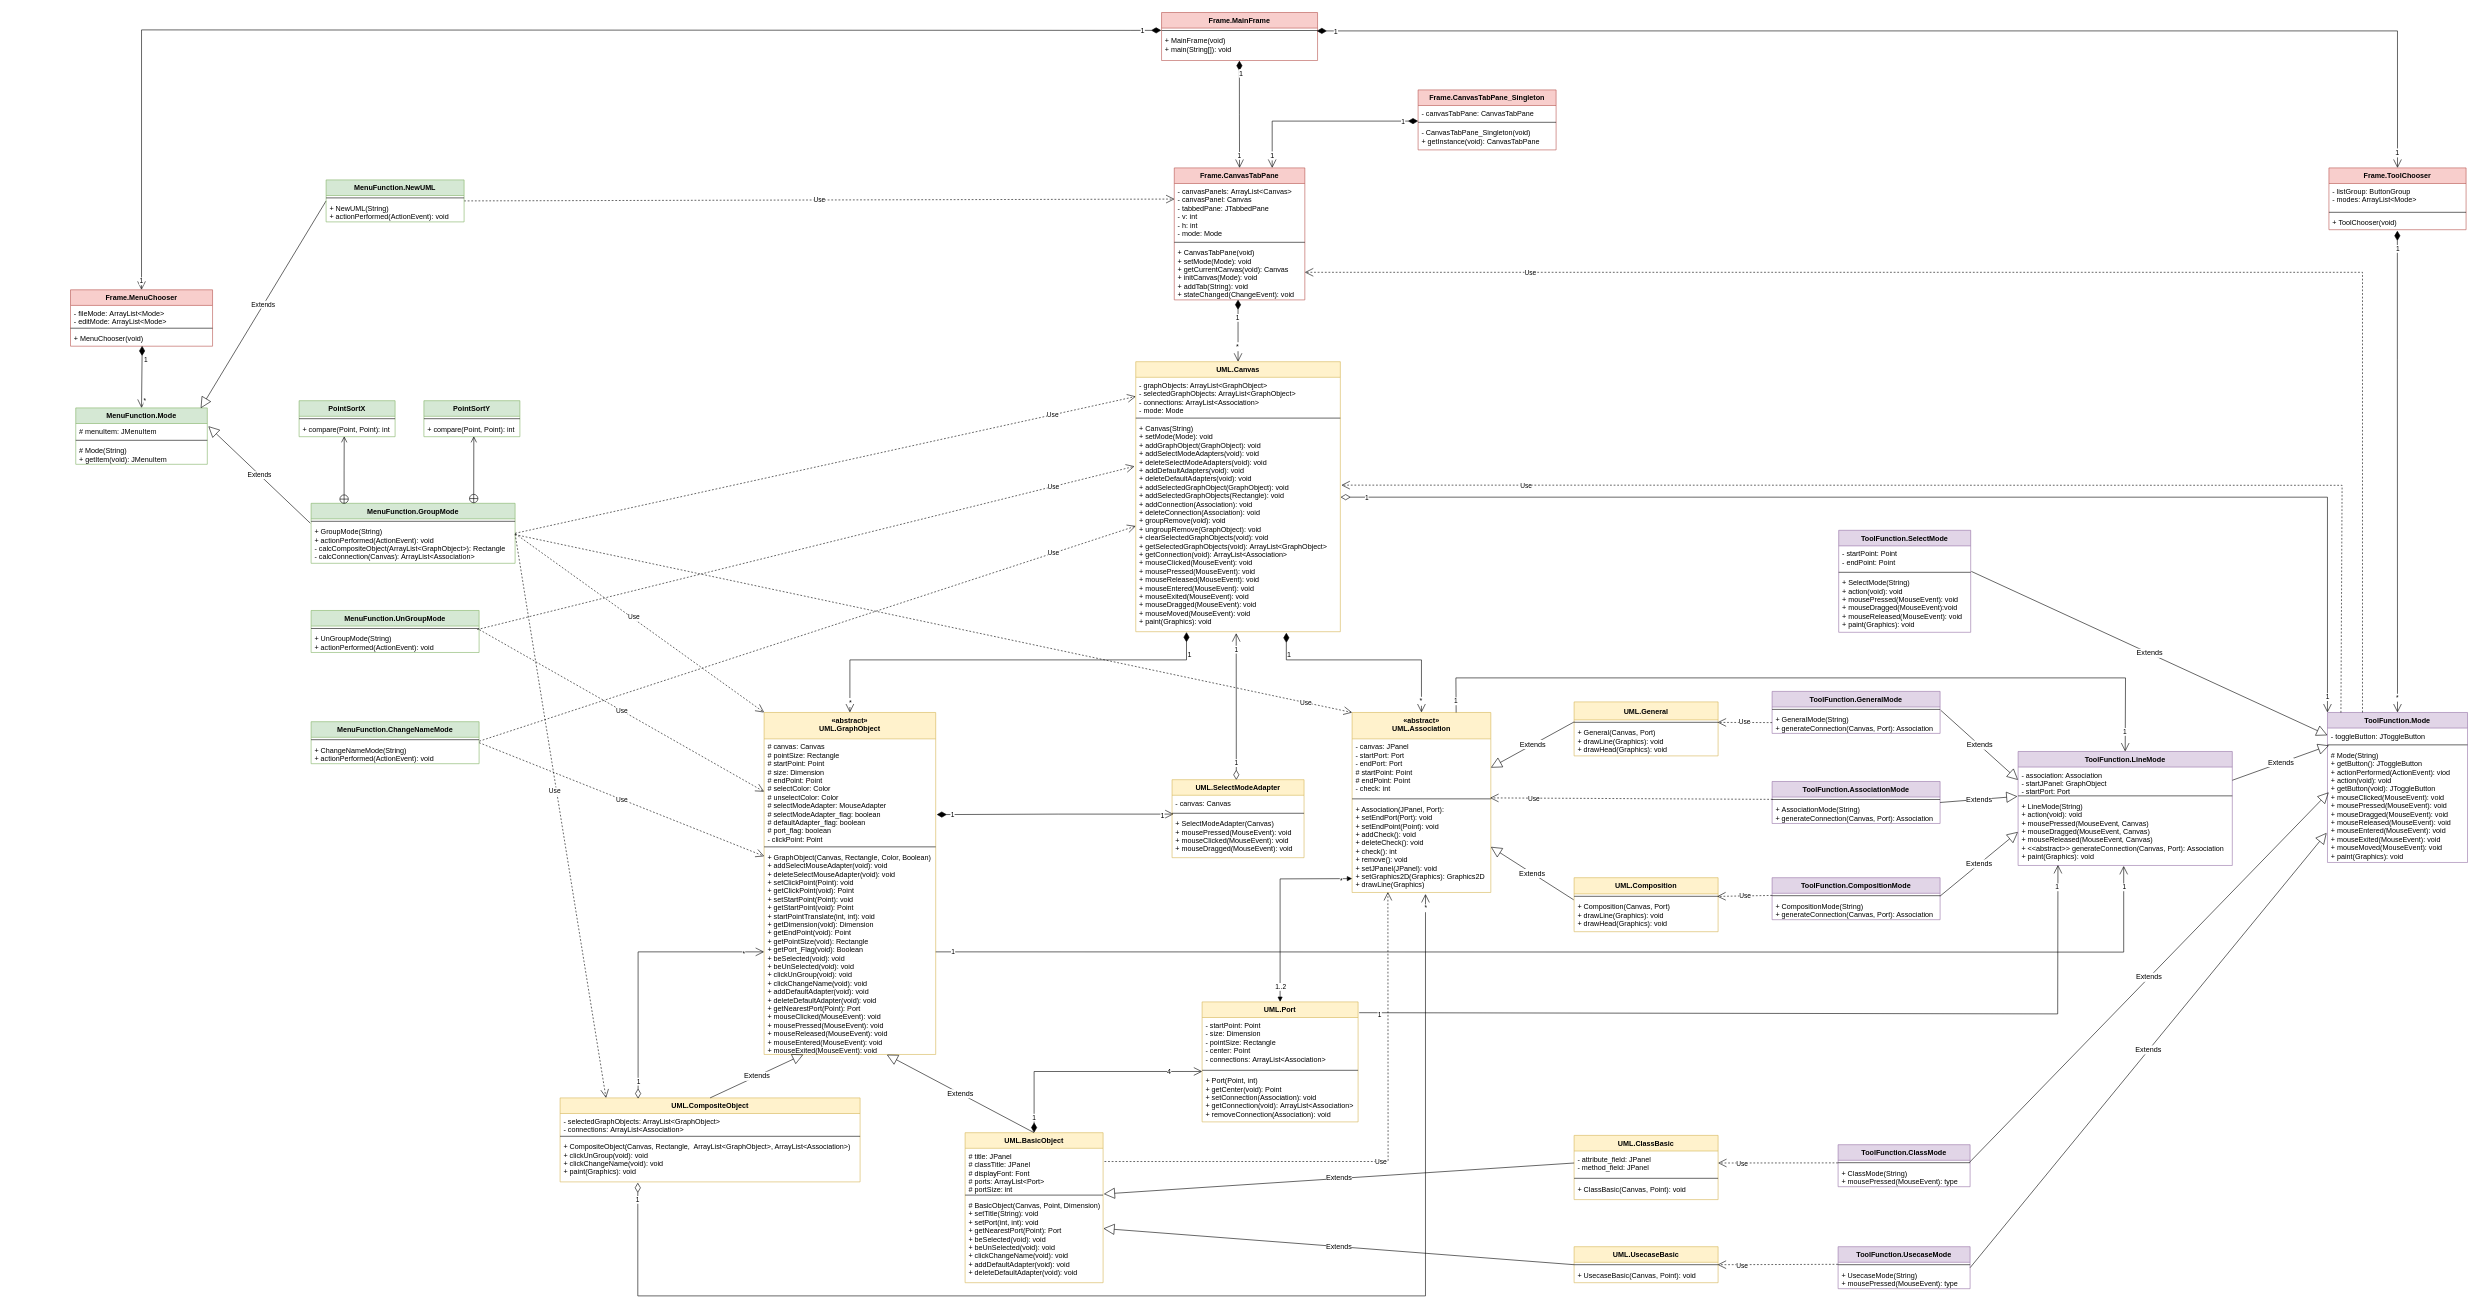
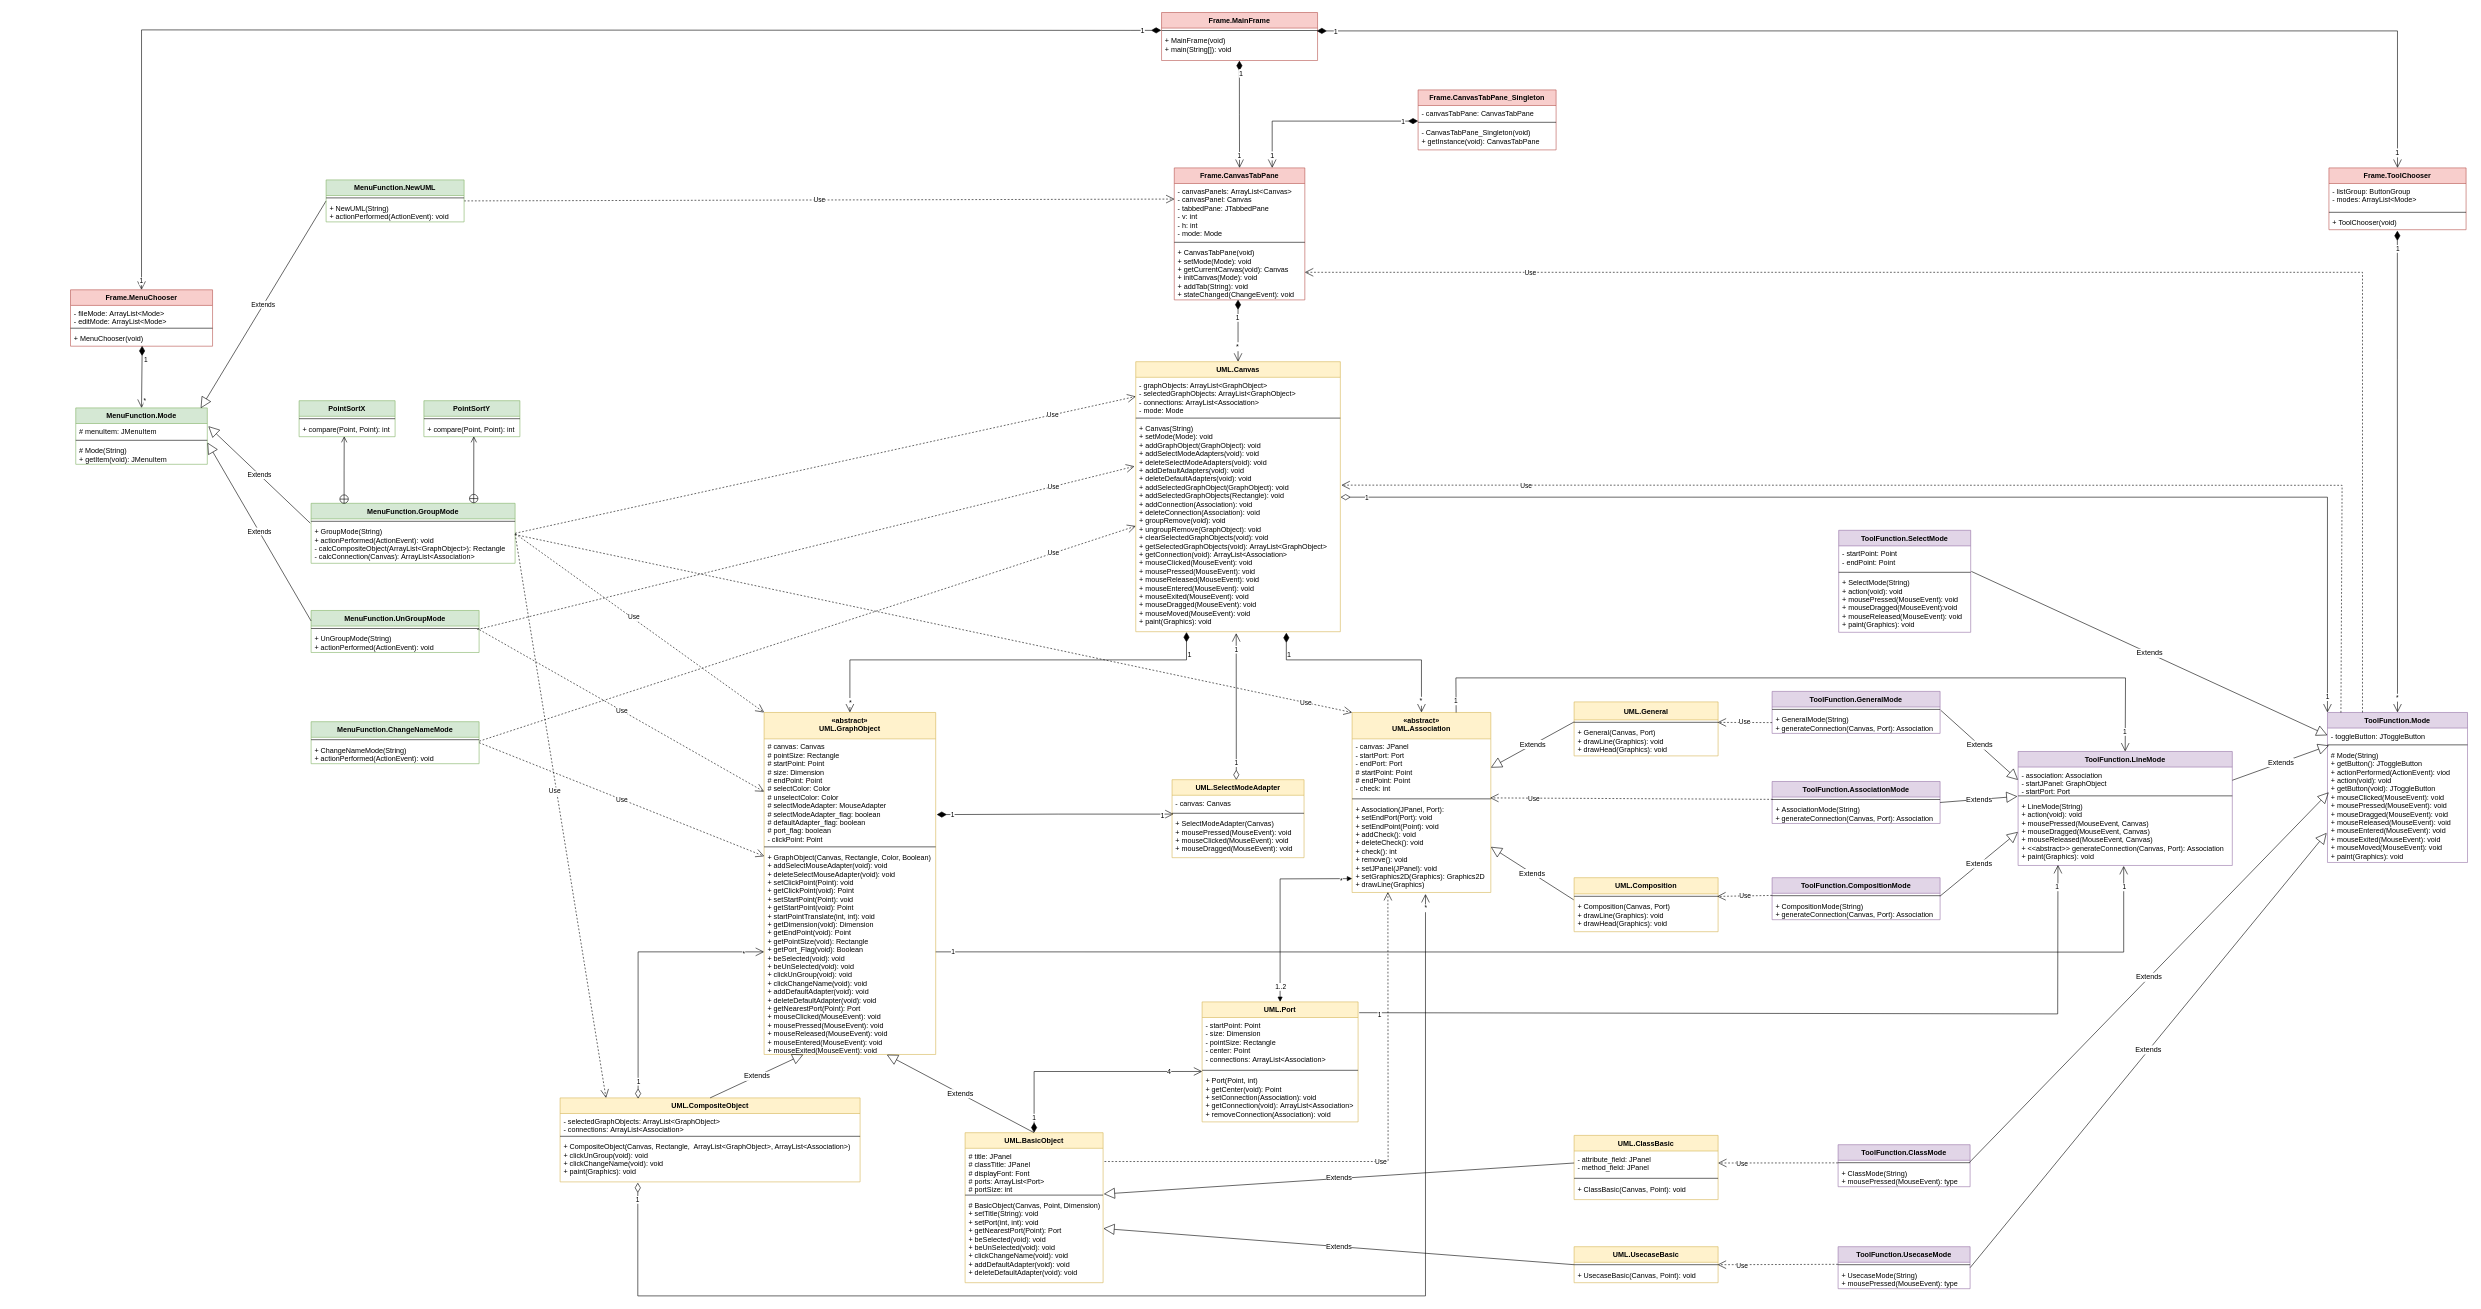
edge "MenuFunction.UnGroupMode" -> "# Mode(String) + getItem(void): JMenuItem": added, label "Extends"
